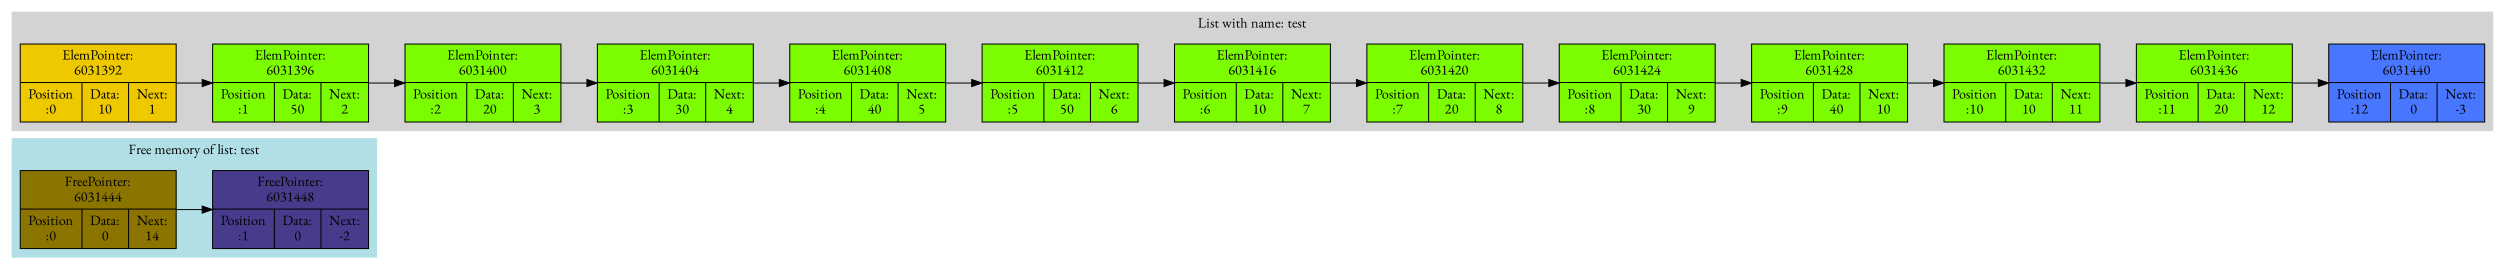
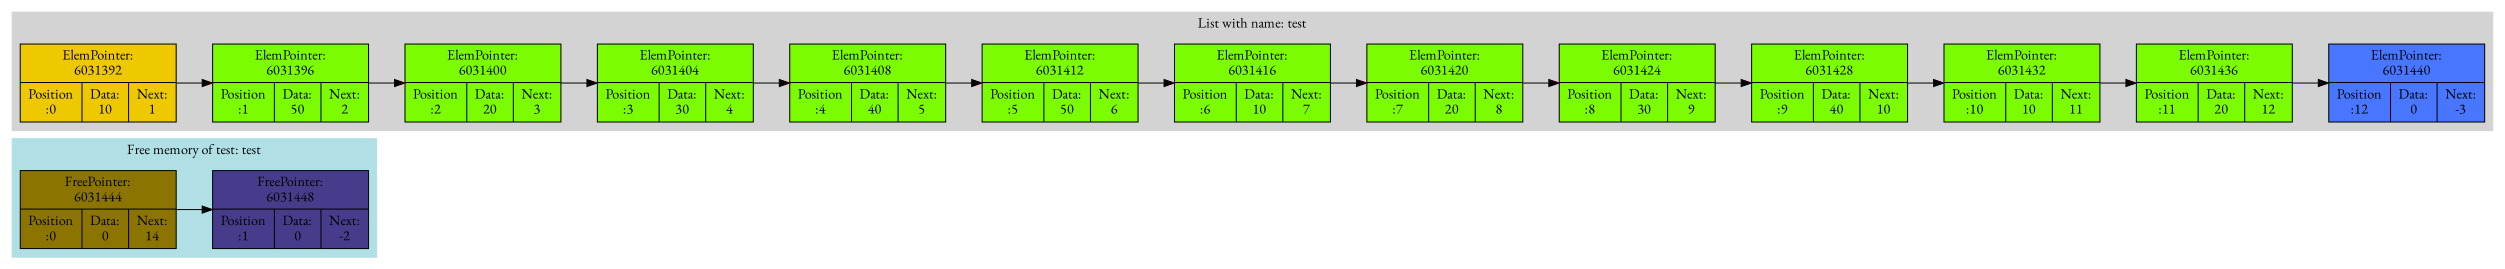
cluster "Free memory of list: test": label "Free memory of list: test" -> "Free memory of test: test"
